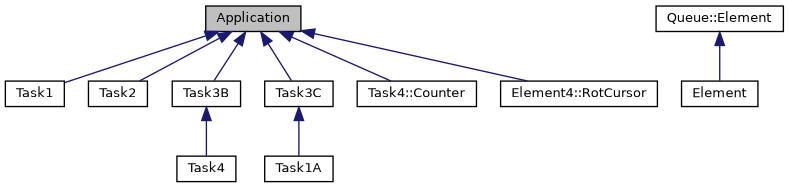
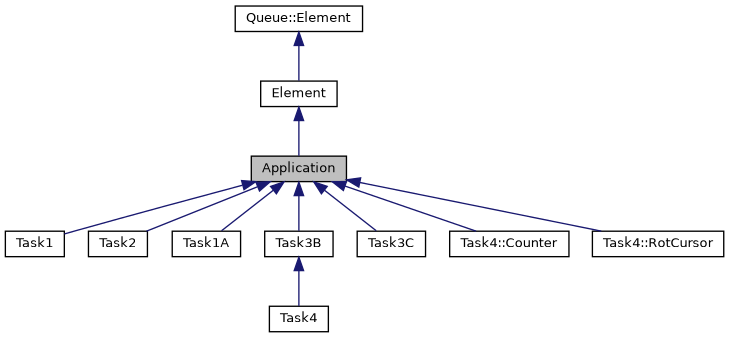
node "Element4::RotCursor": label "Element4::RotCursor" -> "Task4::RotCursor"
edge "Task1A" -> "Task3C": now "Task1A" -> "Application"
edge "Application" -> "Element": added
